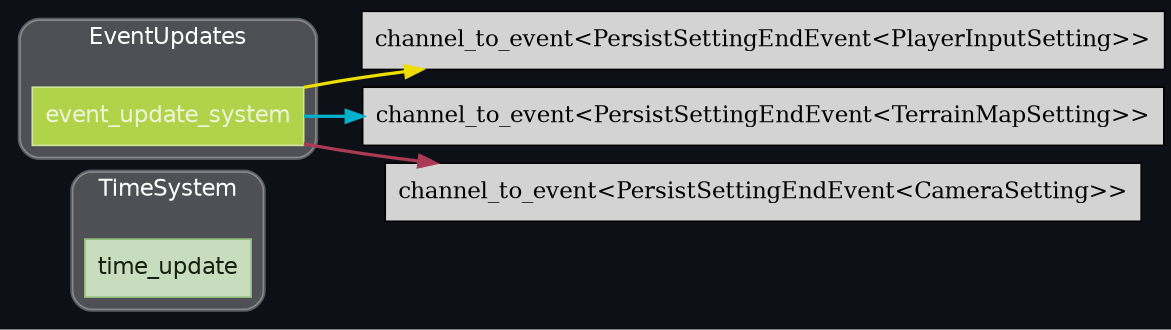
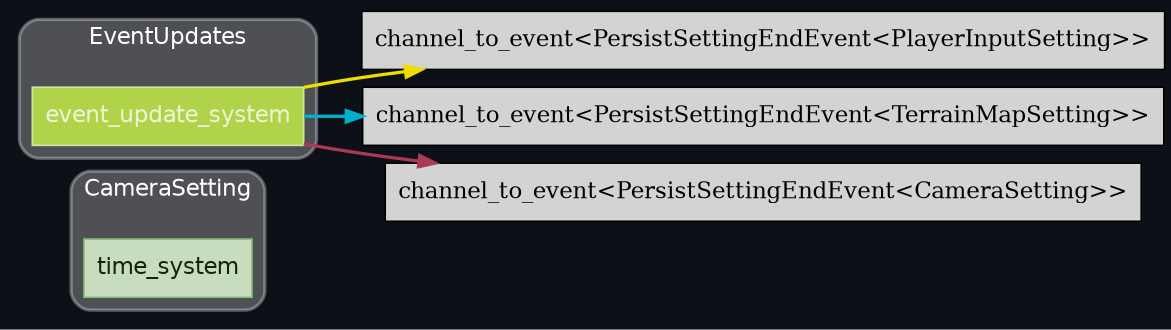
cluster "TimeSystem": label "TimeSystem" -> "CameraSetting"
node "time_update": label "time_update" -> "time_system"
